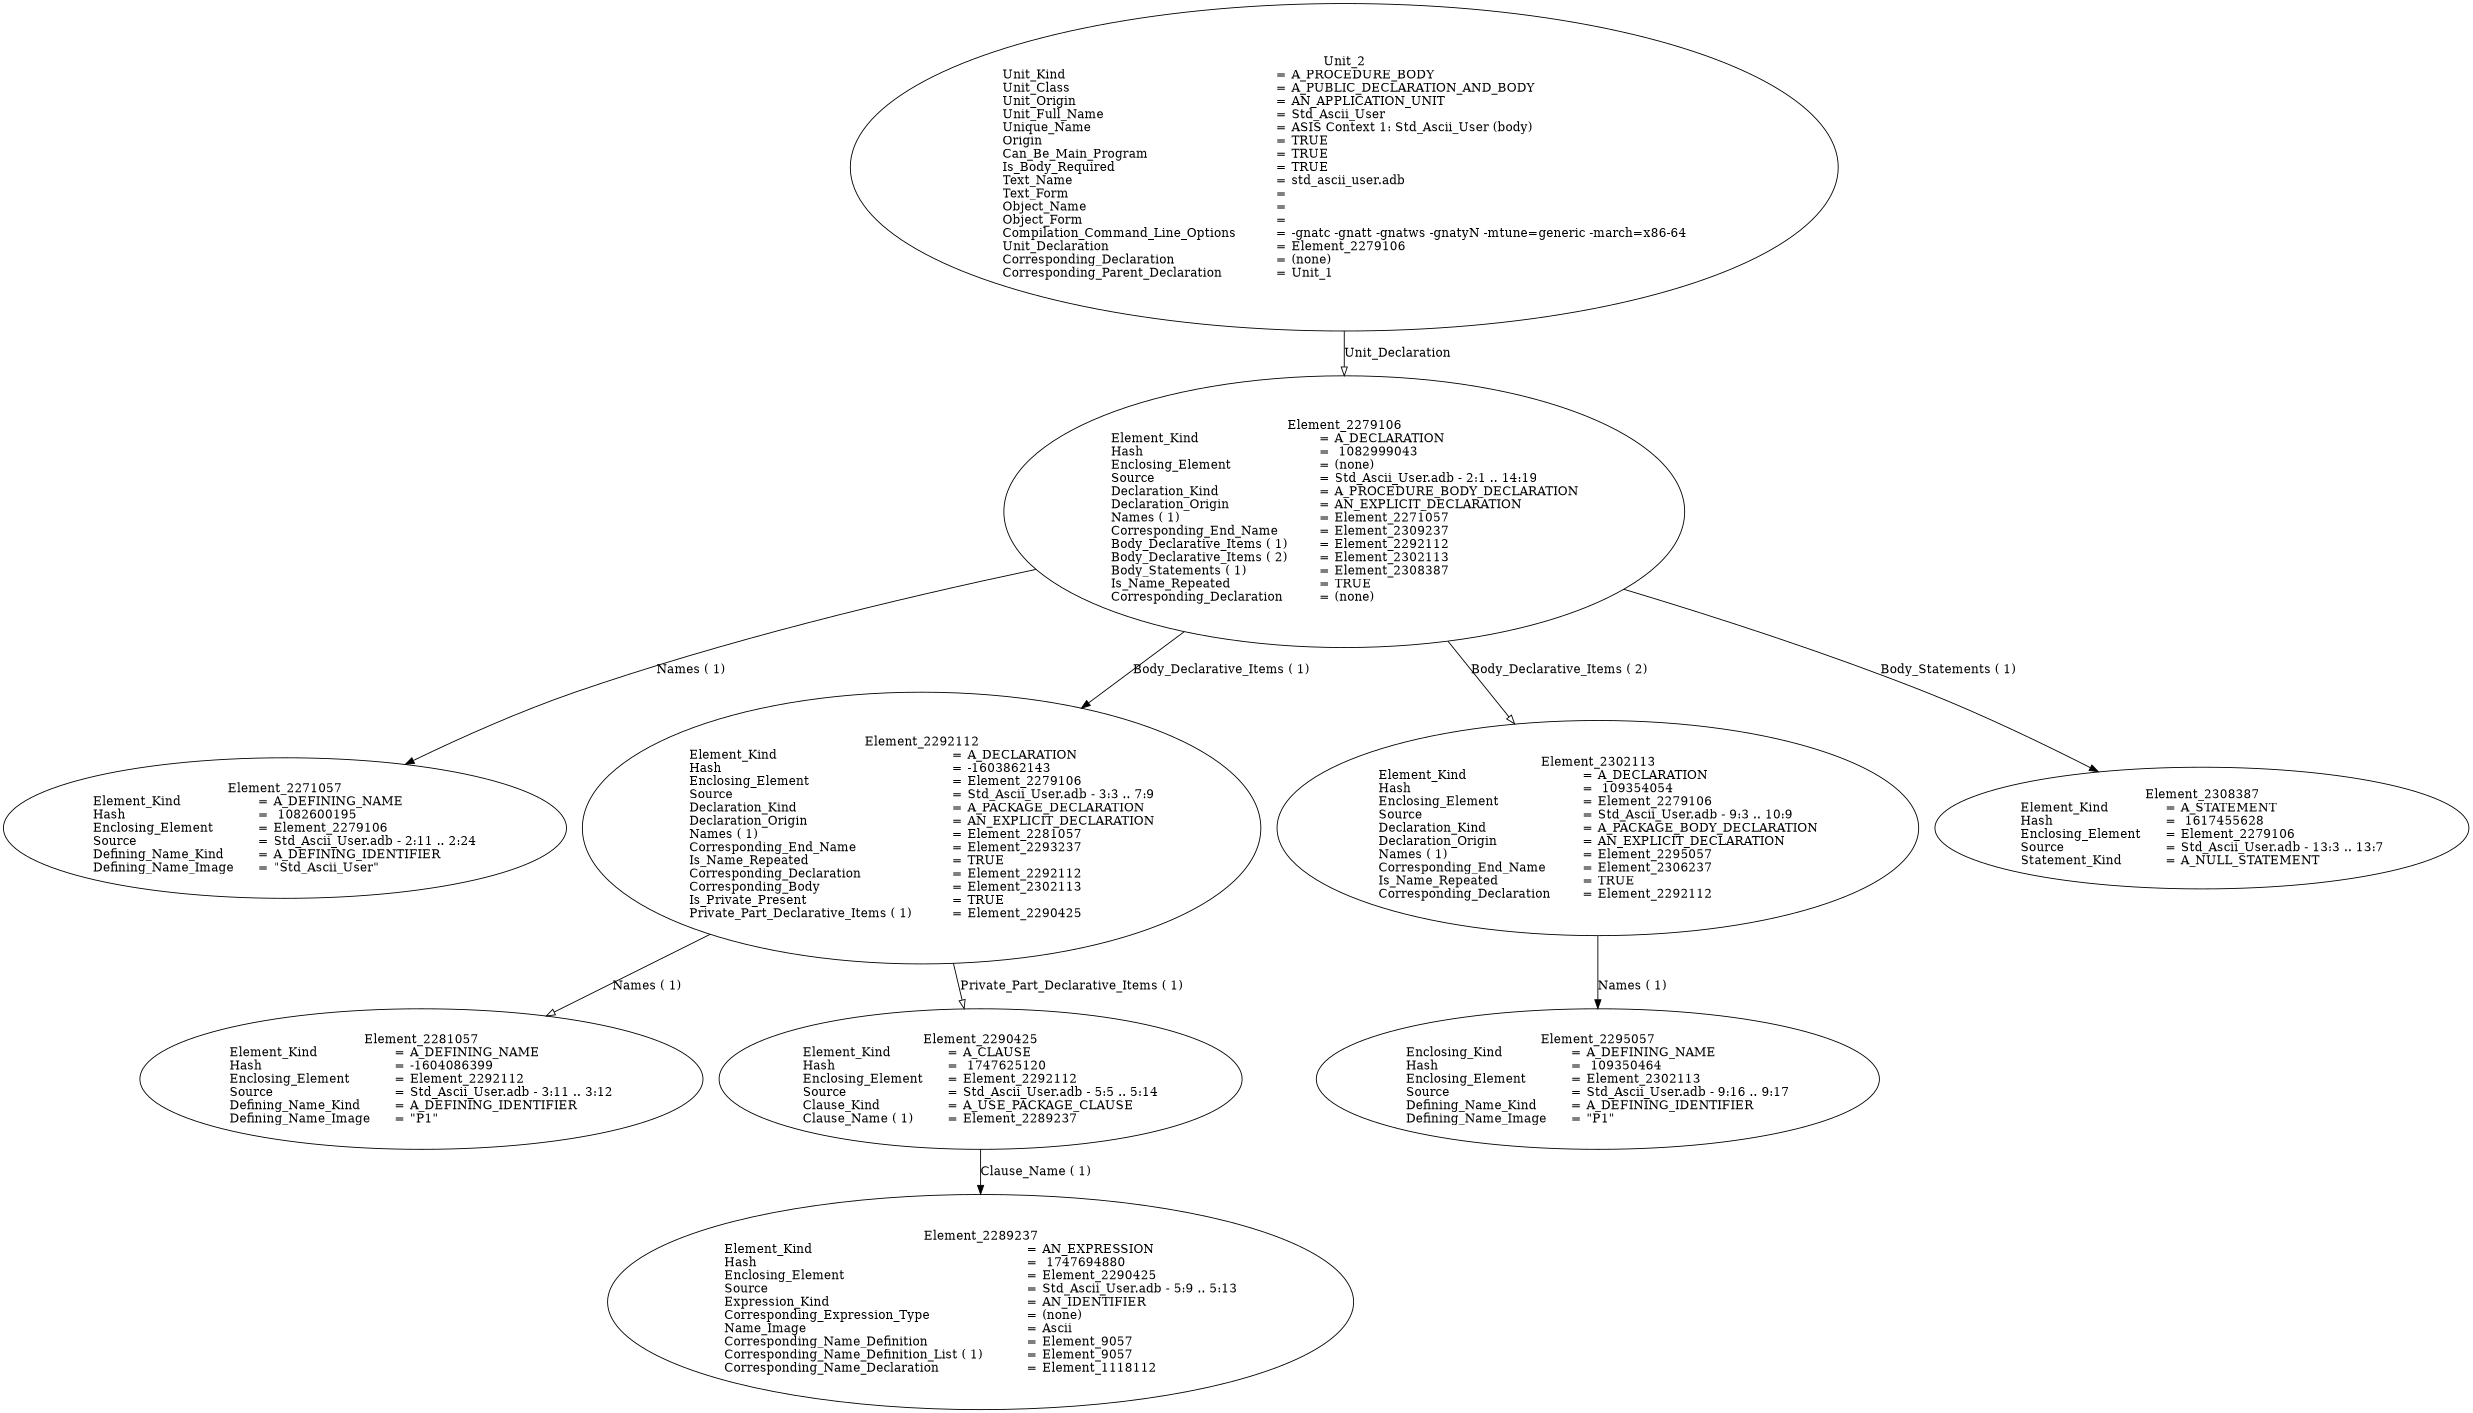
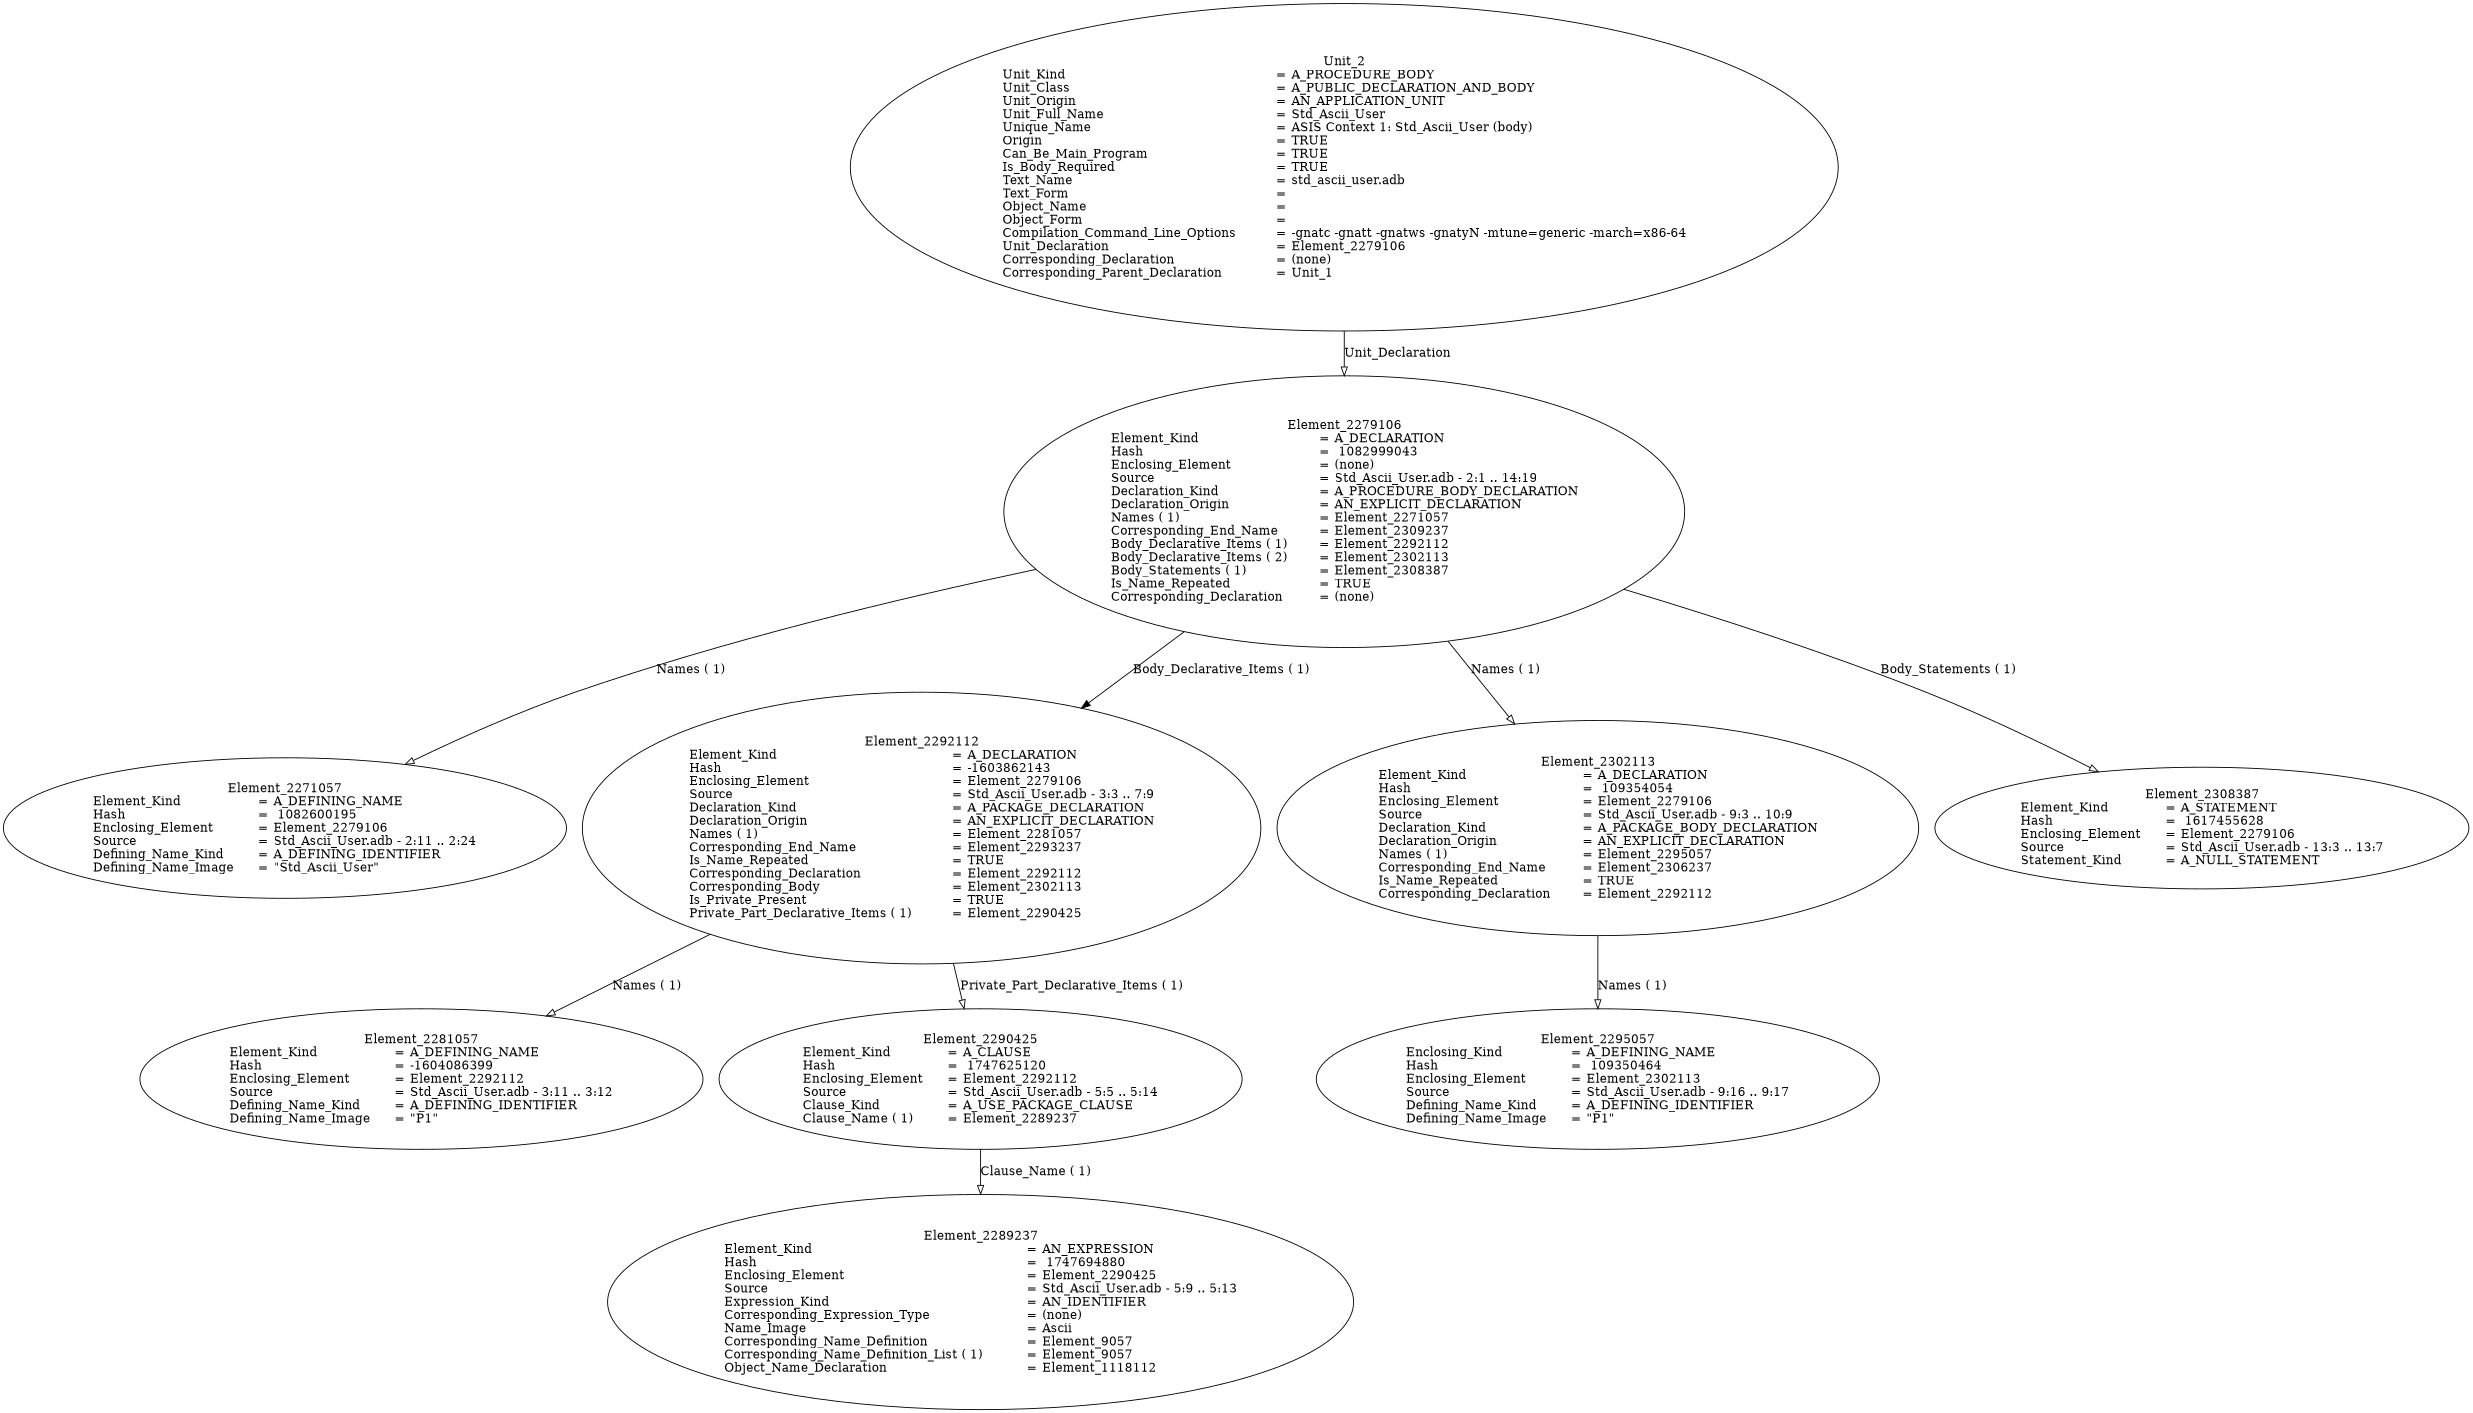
edge "Element_2279106" -> "Element_2271057": arrowhead normal -> onormal
edge "Element_2279106" -> "Element_2308387": arrowhead normal -> onormal
edge "Element_2279106" -> "Element_2302113": label "Body_Declarative_Items ( 2)" -> "Names ( 1)"
edge "Element_2302113" -> "Element_2295057": arrowhead normal -> onormal
edge "Element_2290425" -> "Element_2289237": arrowhead normal -> onormal
node "Element_2289237": text "Corresponding_Name_Declaration" -> "Object_Name_Declaration"
